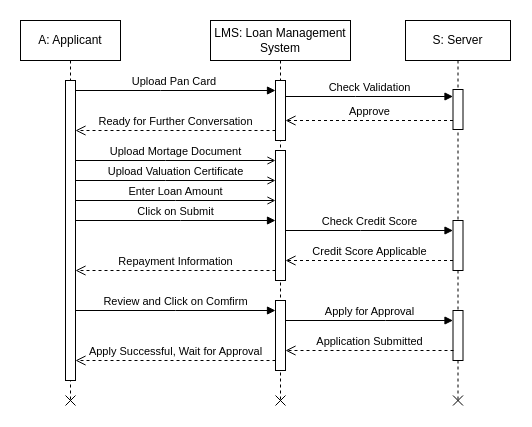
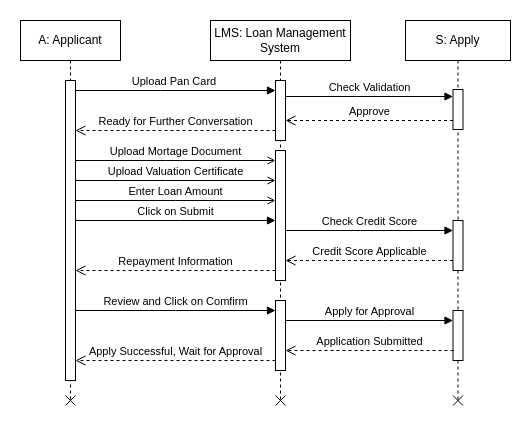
node "S: Server": label "S: Server" -> "S: Apply"
